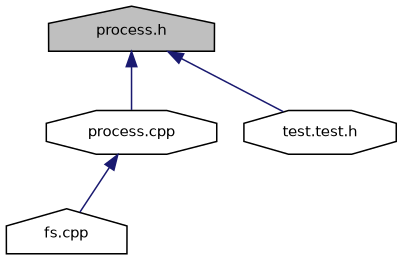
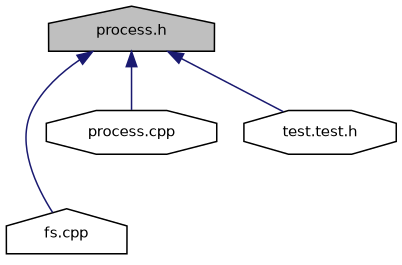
edge "fs.cpp" -> "process.cpp": now "fs.cpp" -> "process.h"
